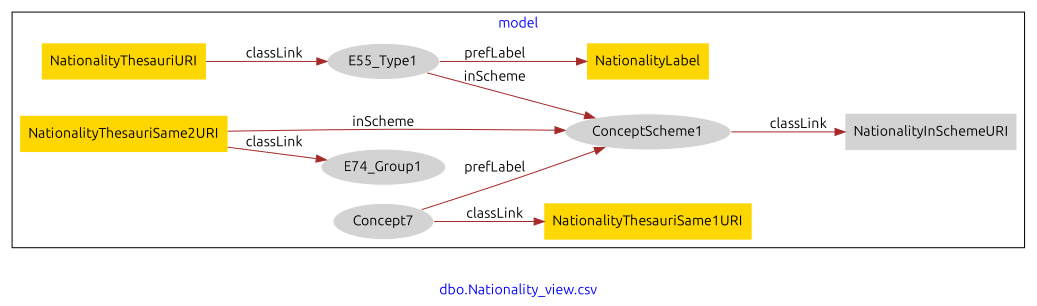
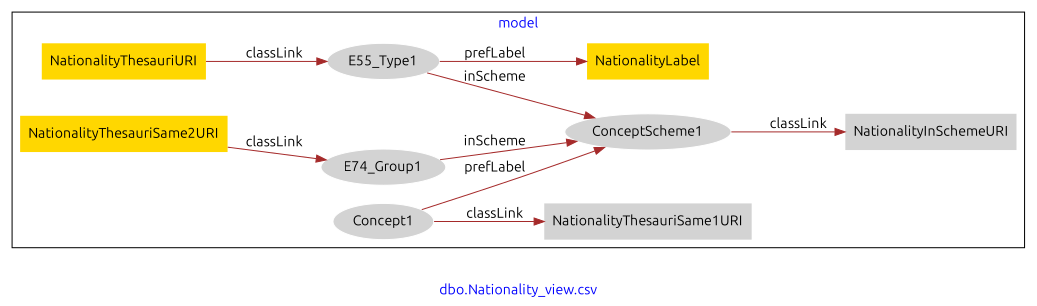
edge "NationalityThesauriSame2URI" -> "ConceptScheme1": now "E74_Group1" -> "ConceptScheme1"
node "Concept7": label "Concept7" -> "Concept1"
node "NationalityThesauriSame1URI": fillcolor gold -> lightgray
